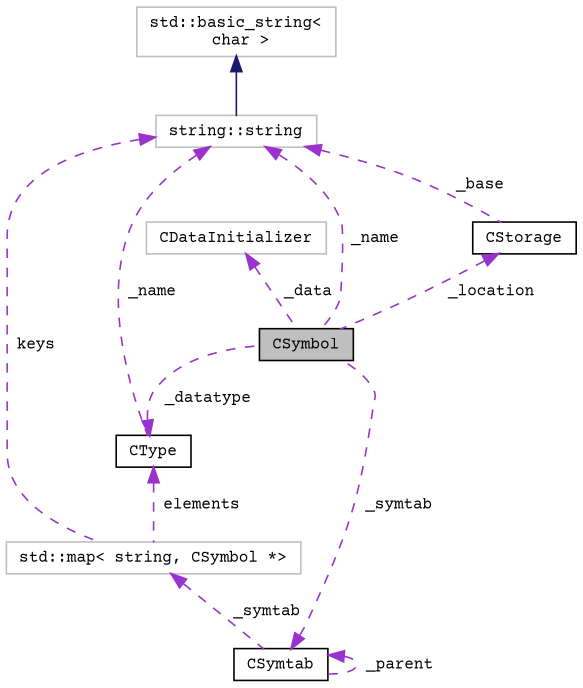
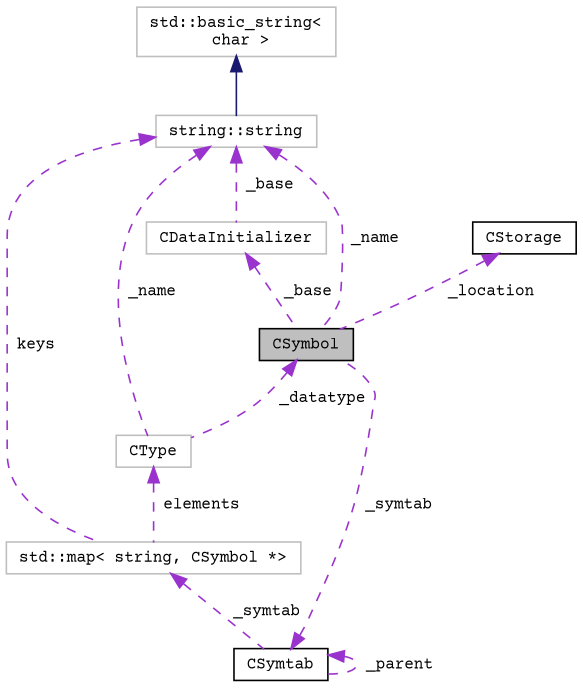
edge "CStorage" -> "string::string": now "CDataInitializer" -> "string::string"
edge "CSymbol" -> "CDataInitializer": label " _data" -> " _base"
edge "CSymbol" -> "CType": reversed
node "CType": color black -> grey75
